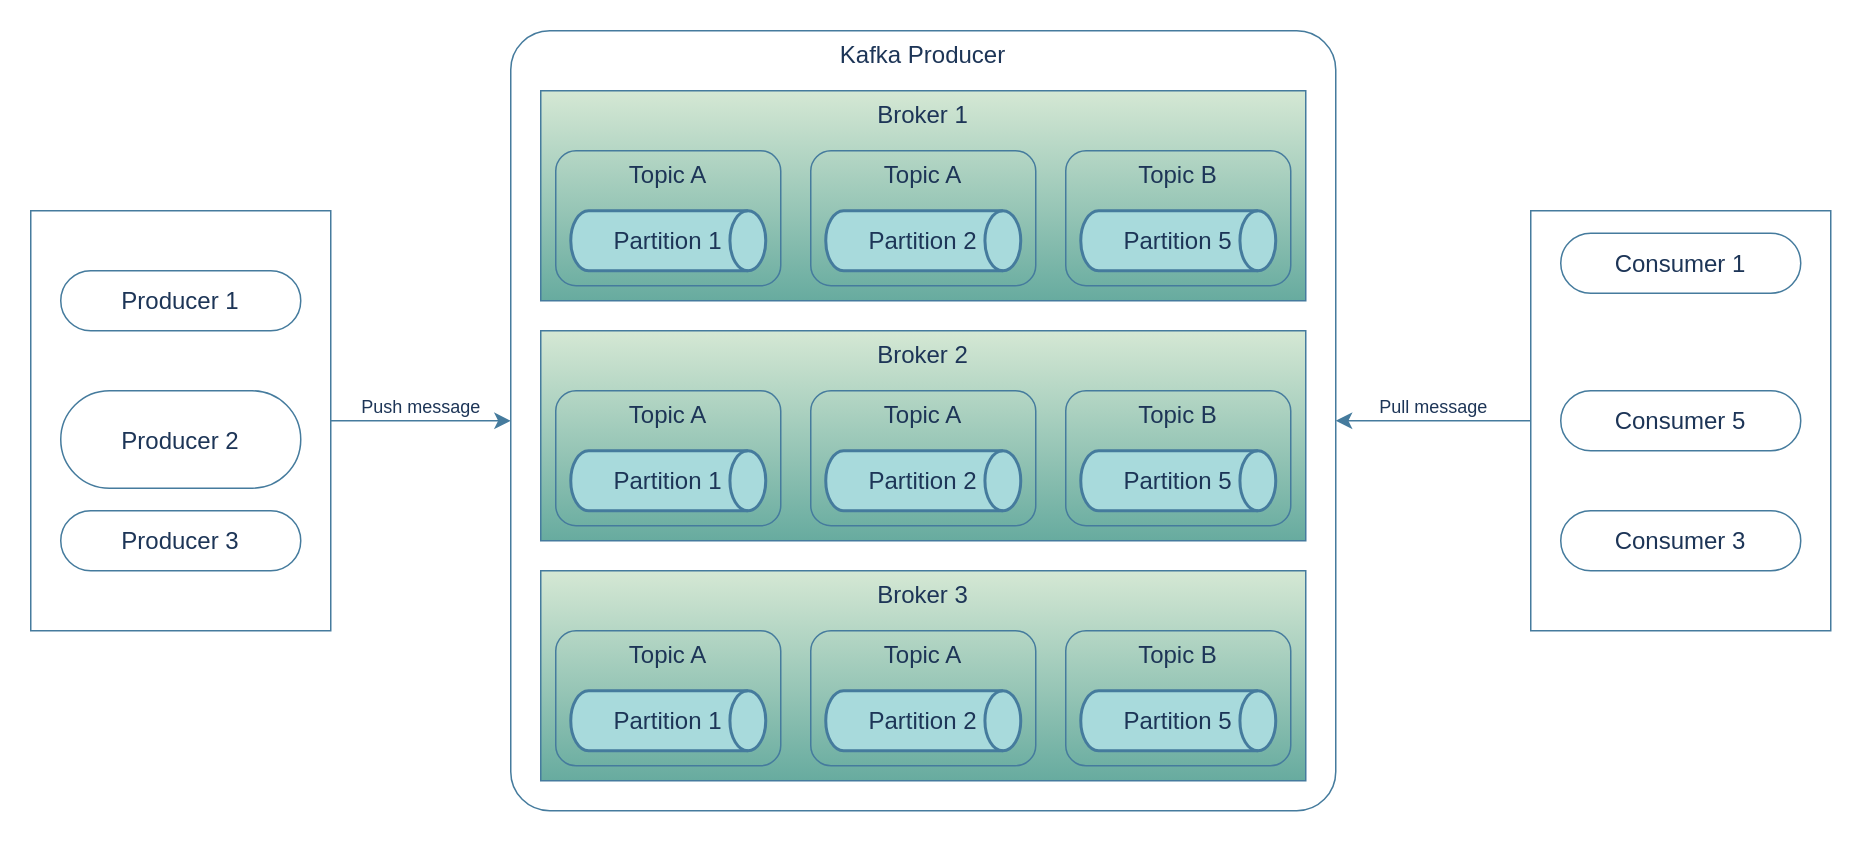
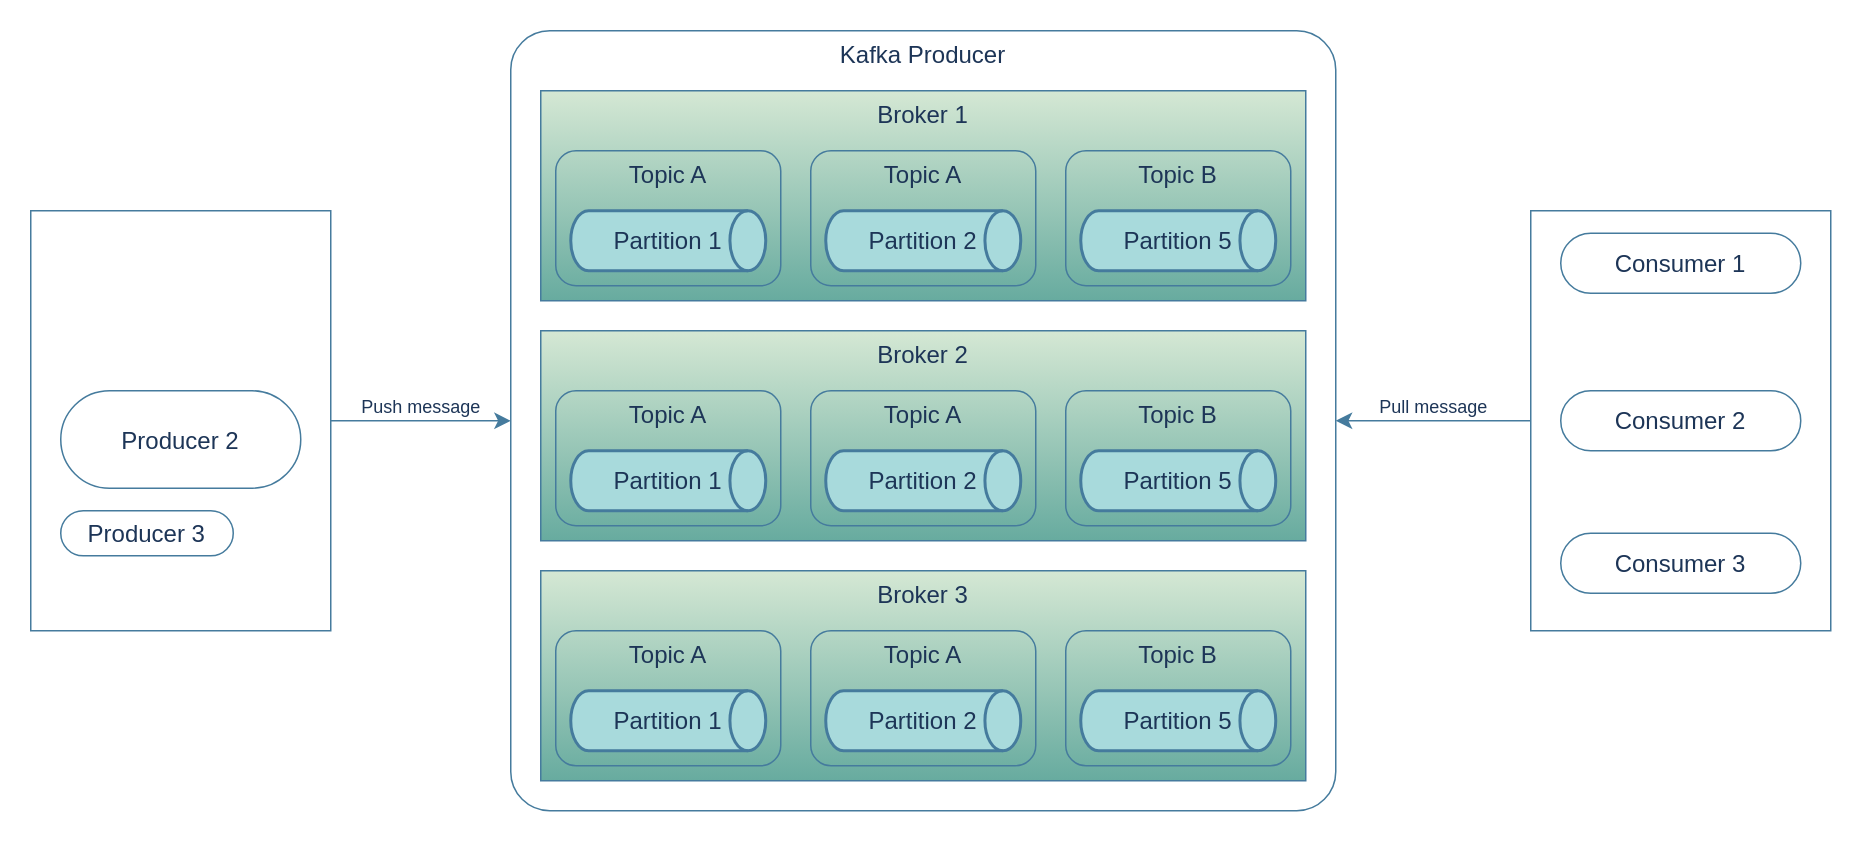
node "Producer 1": removed
node "Consumer 5": label "Consumer 5" -> "Consumer 2"
node "Producer 3": size 240x60 -> 173x45
node "Consumer 3": moved (1681, 541) -> (1681, 563)
